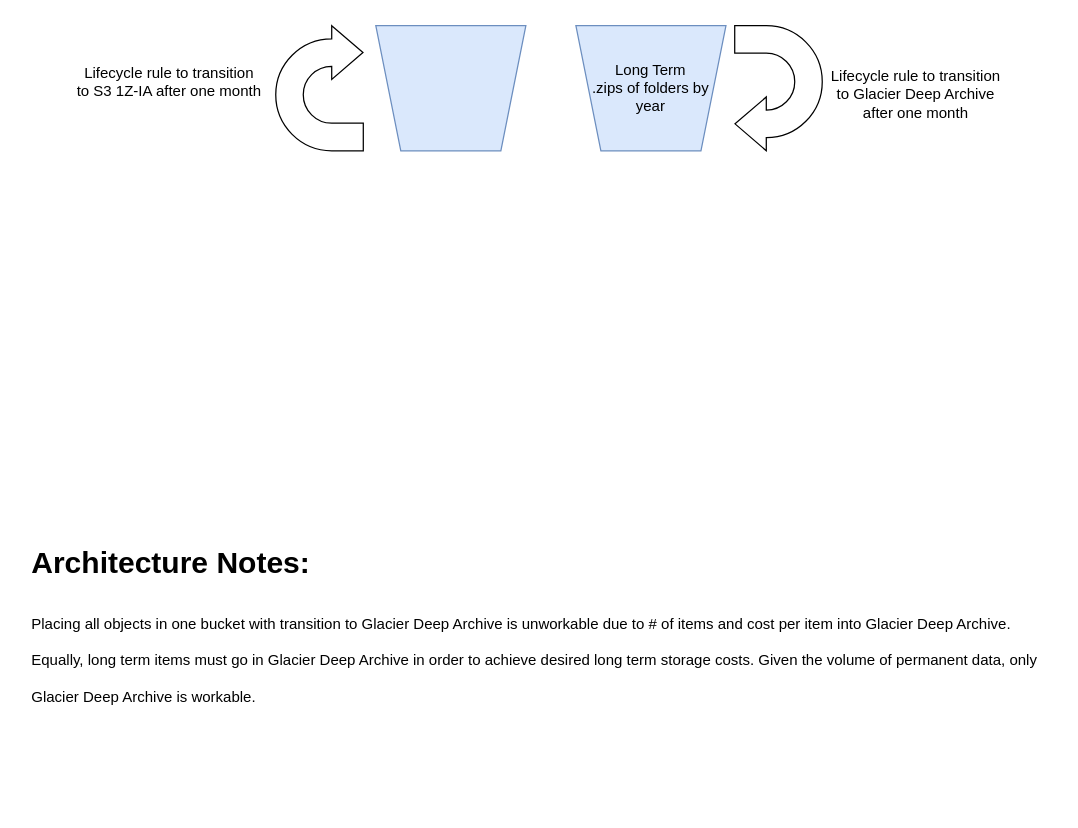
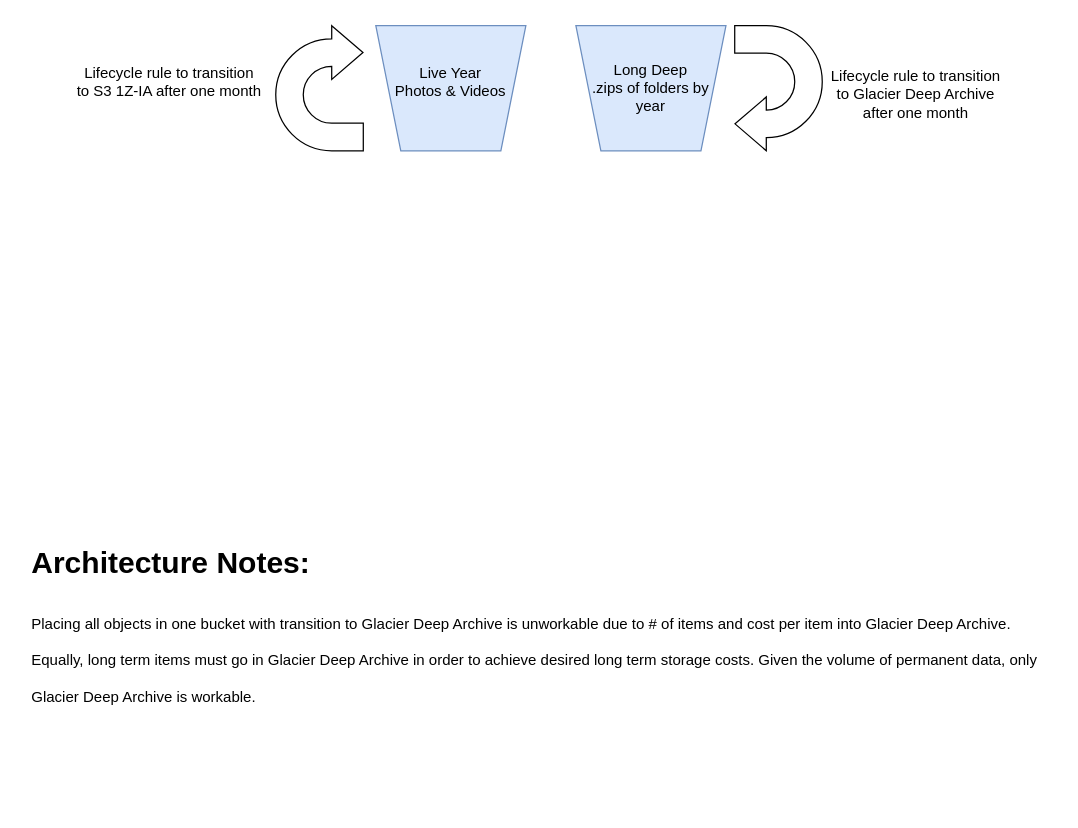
node "Live Year Photos & Videos": added
node "Long Term .zips of folders by year": label "Long Term .zips of folders by year" -> "Long Deep .zips of folders by year"
